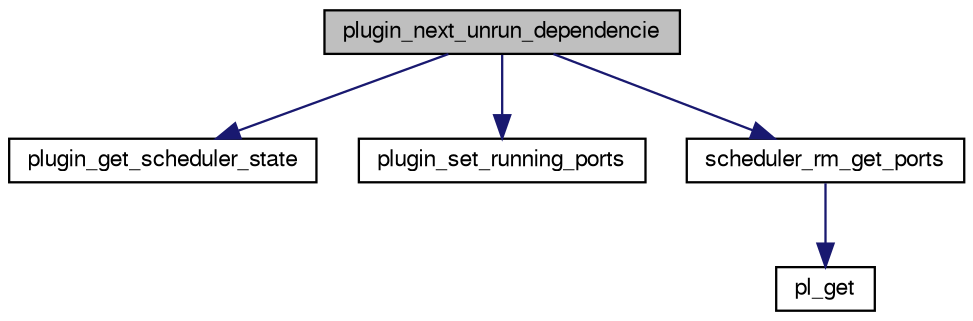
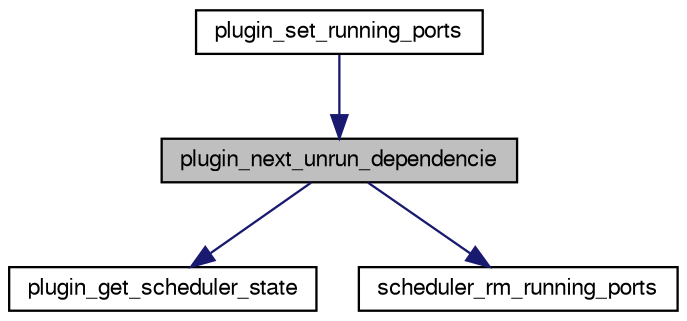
edge "plugin_next_unrun_dependencie" -> "plugin_set_running_ports": reversed
node "scheduler_rm_get_ports": label "scheduler_rm_get_ports" -> "scheduler_rm_running_ports"
node "pl_get": removed
